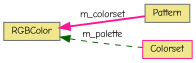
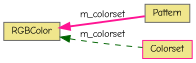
edge "Colorset" -> "RGBColor": label " m_palette" -> " m_colorset"
